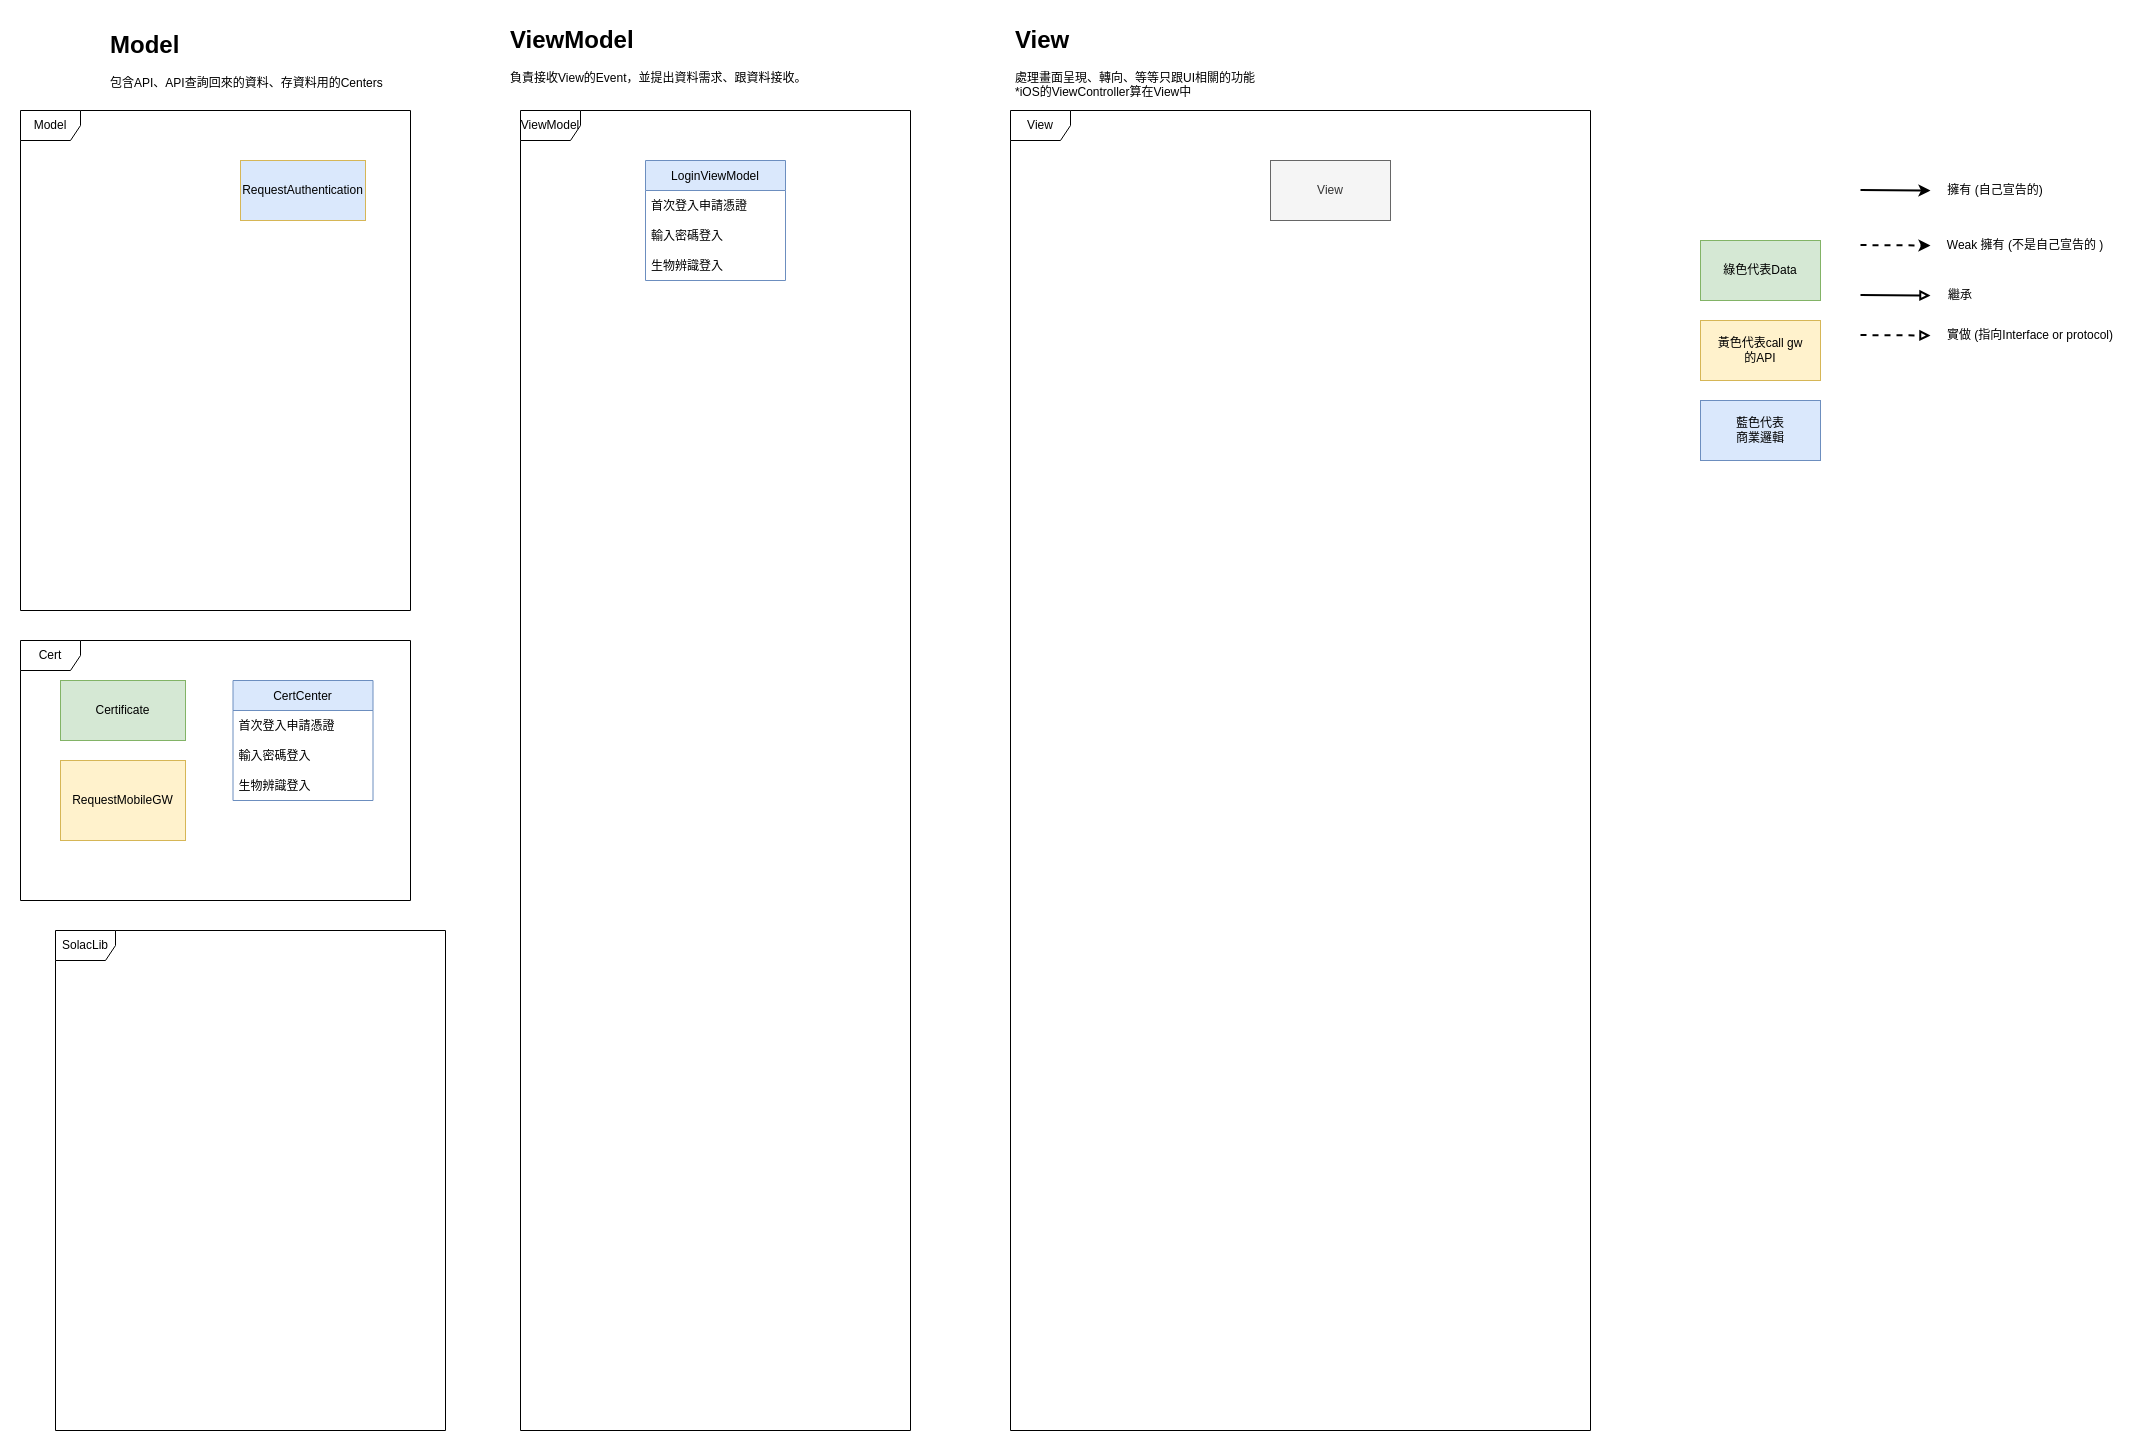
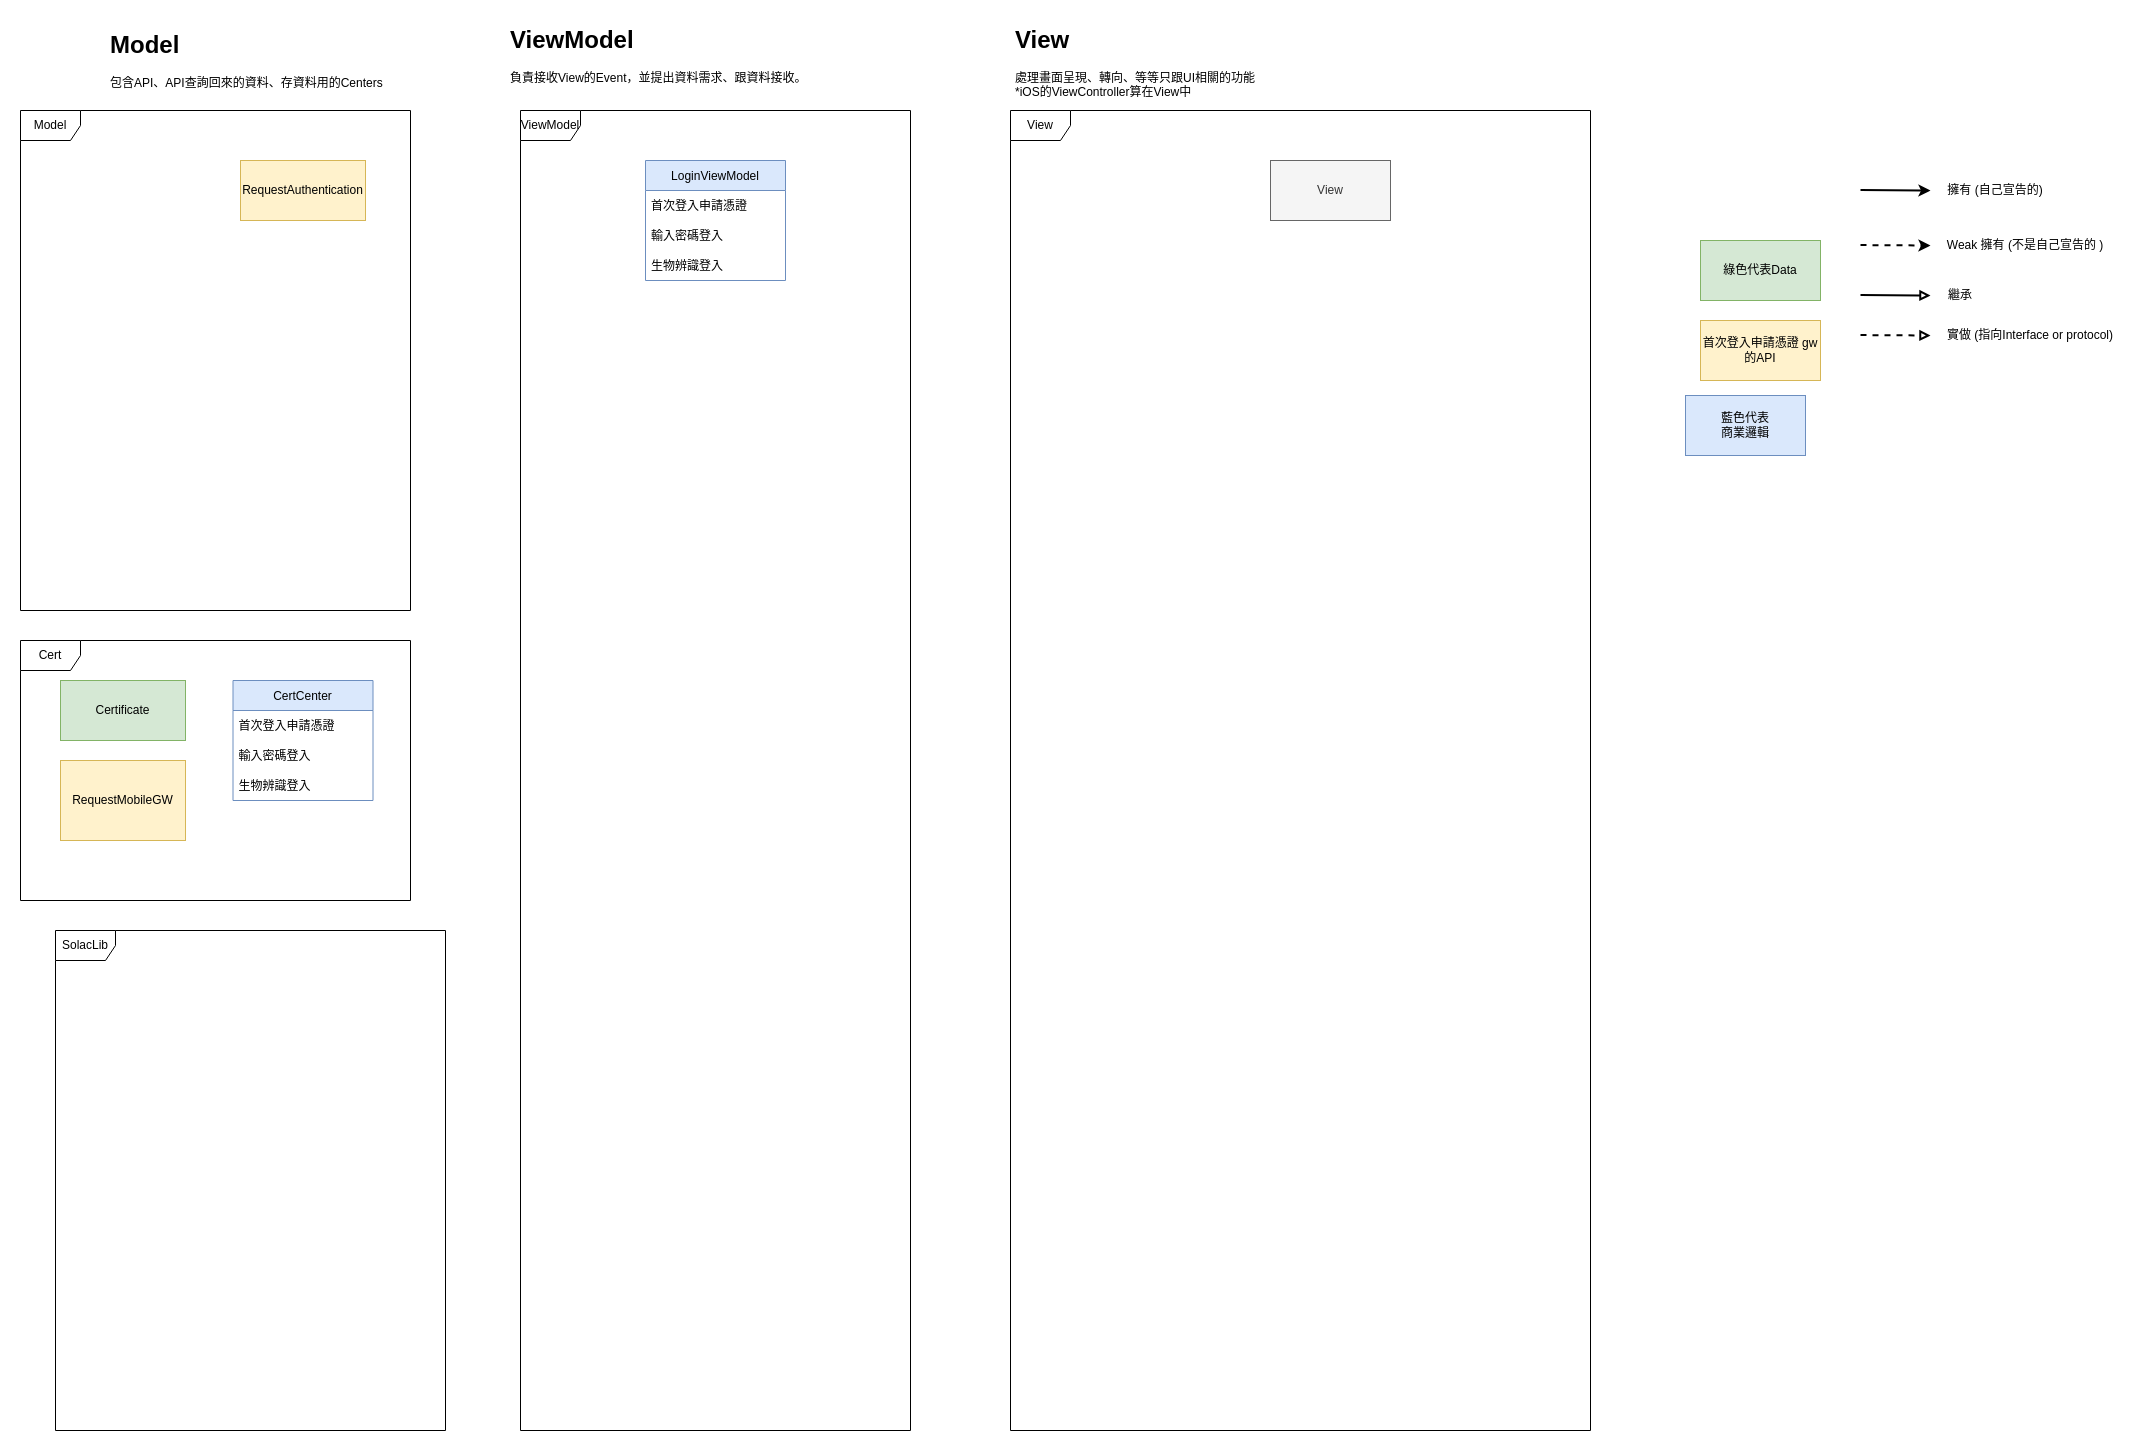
node "RequestAuthentication": fillcolor #dae8fc -> #fff2cc
node "黃色代表call gw 的API": label "黃色代表call gw 的API" -> "首次登入申請憑證 gw 的API"
node "藍色代表 商業邏輯": moved (1761, 431) -> (1746, 426)
